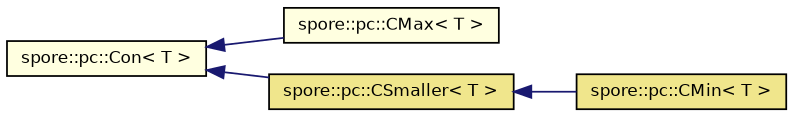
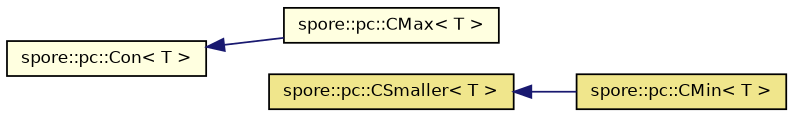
edge "spore::pc::CSmaller< T >" -> "spore::pc::Con< T >": removed
